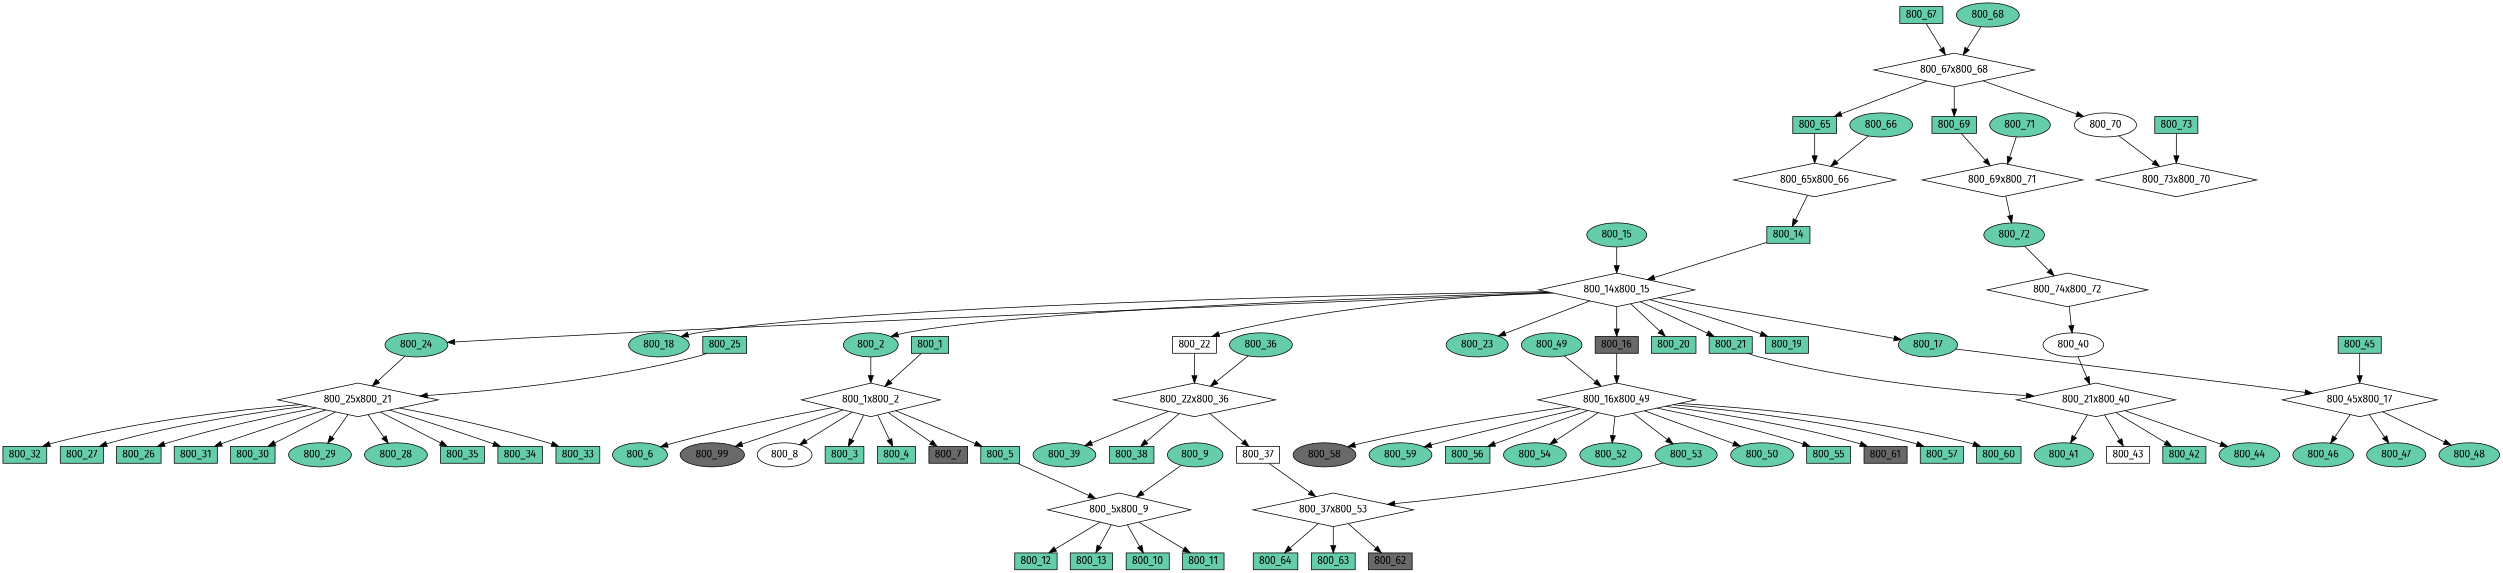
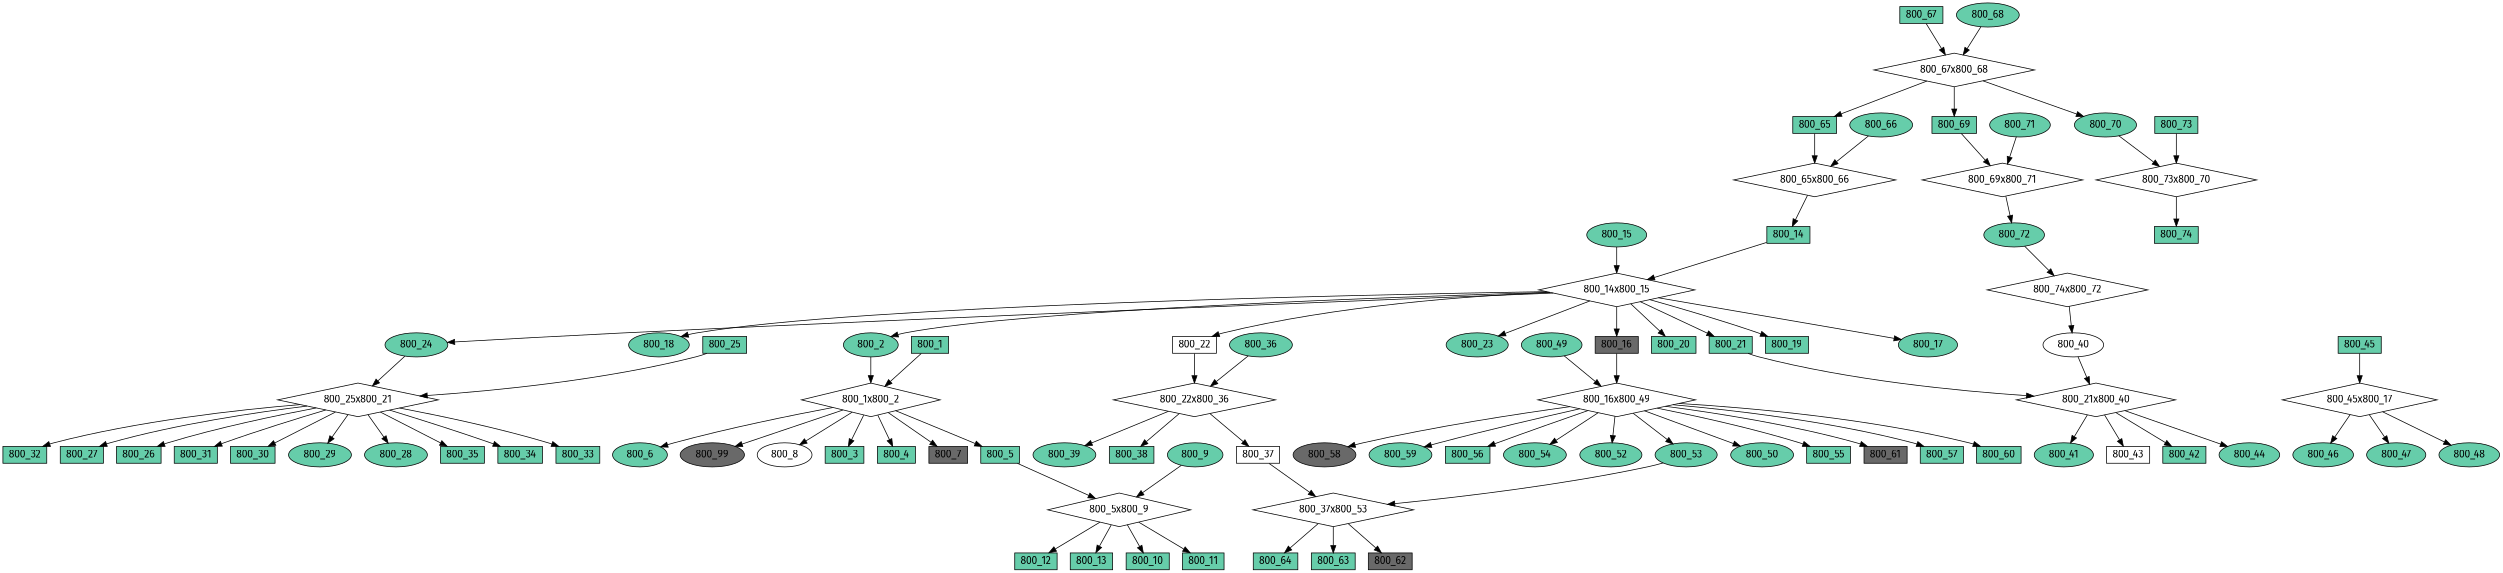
node "800_70": fillcolor white -> aquamarine3
node "800_74": added
edge "800_17" -> "800_45x800_17": removed
